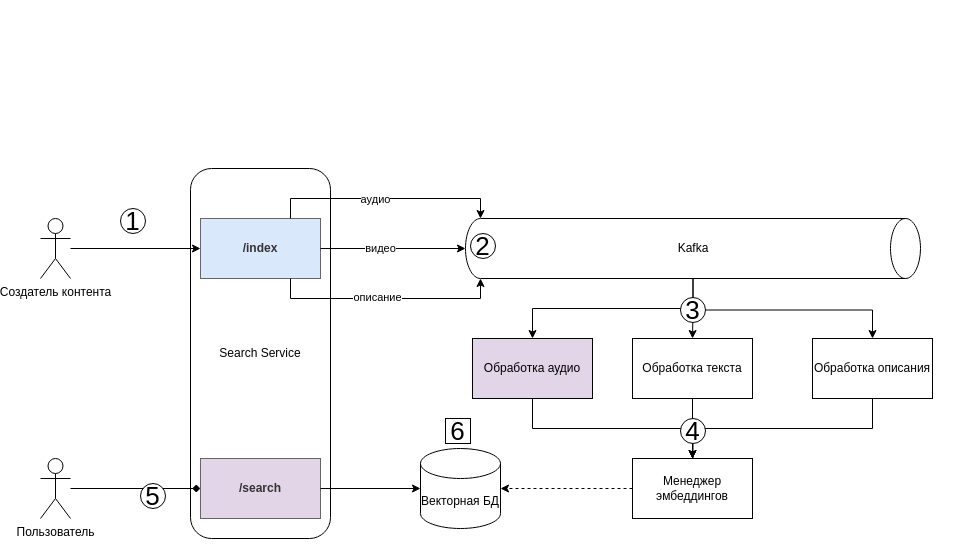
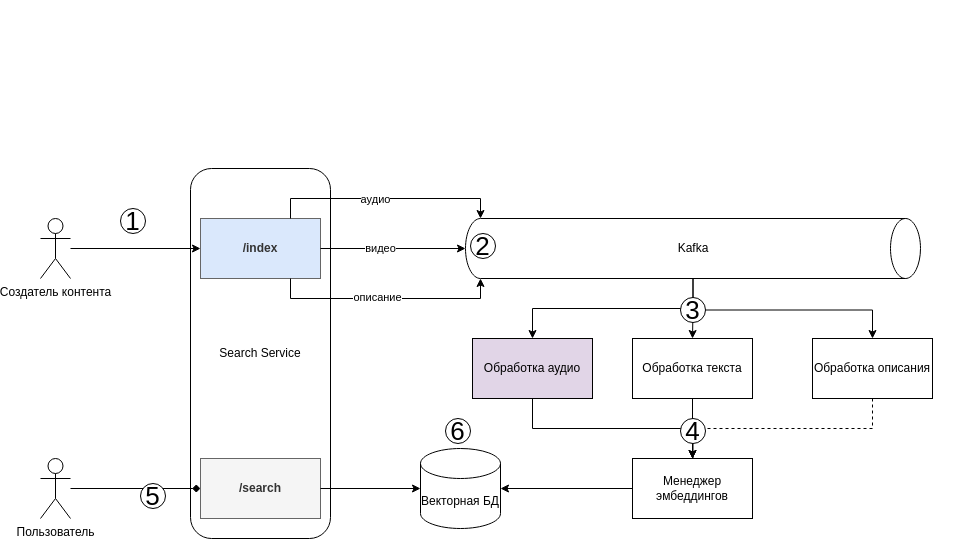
edge "Обработка описания" -> "Менеджер эмбеддингов": style solid -> dashed
node "6": shape rectangle -> ellipse
node "/search": fillcolor #e1d5e7 -> #f5f5f5
edge "Менеджер эмбеддингов" -> "Векторная БД": style dashed -> solid
